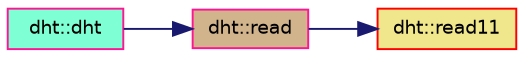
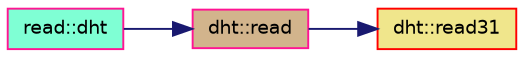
node "dht::dht": label "dht::dht" -> "read::dht"
node "dht::read11": label "dht::read11" -> "dht::read31"
